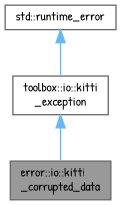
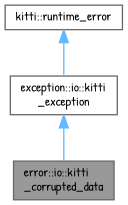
node "std::runtime_error": label "std::runtime_error" -> "kitti::runtime_error"
node "toolbox::io::kitti _exception": label "toolbox::io::kitti _exception" -> "exception::io::kitti _exception"
